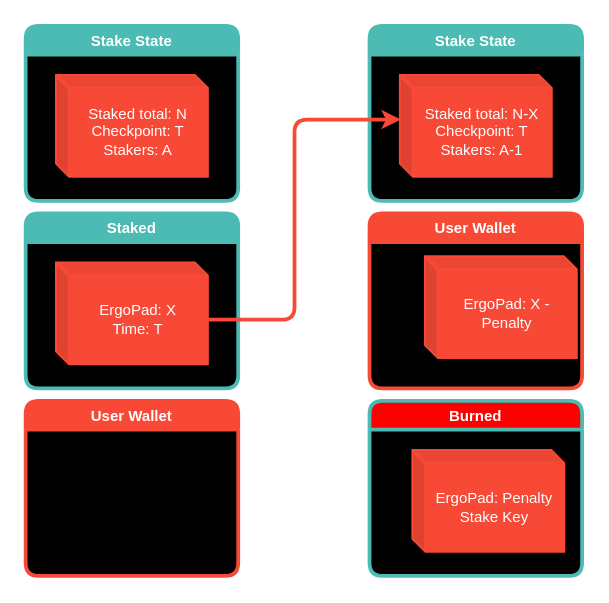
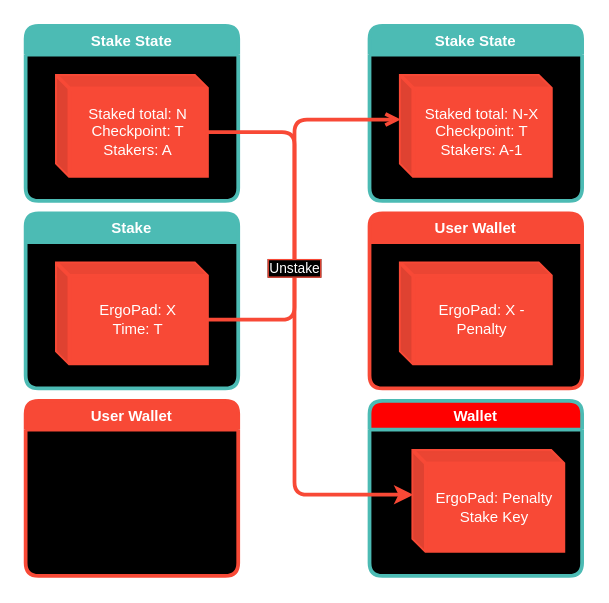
edge "ErgoPad: X Time: T" -> "Staked total: N-X Checkpoint: T Stakers: A-1": arrowhead classic -> open
node "Staked": label "Staked" -> "Stake"
node "ErgoPad: X - Penalty": moved (501, 307) -> (476, 313)
node "Burned": label "Burned" -> "Wallet"
edge "Staked total: N Checkpoint: T Stakers: A" -> "ErgoPad: Penalty Stake Key": added, label "Unstake"
